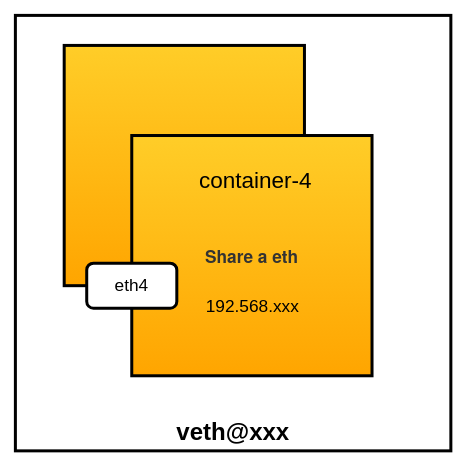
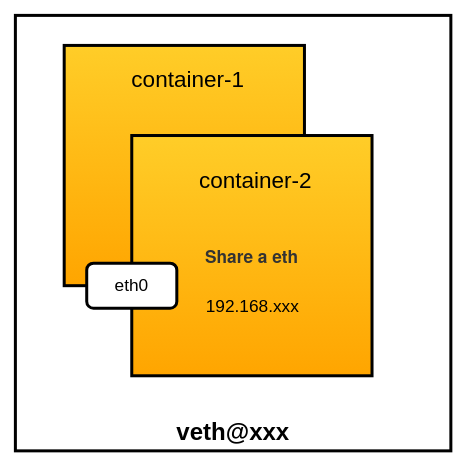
node "container-1": added
node "container-4": label "container-4" -> "container-2"
node "eth4": label "eth4" -> "eth0"
node "192.568.xxx": label "192.568.xxx" -> "192.168.xxx"
